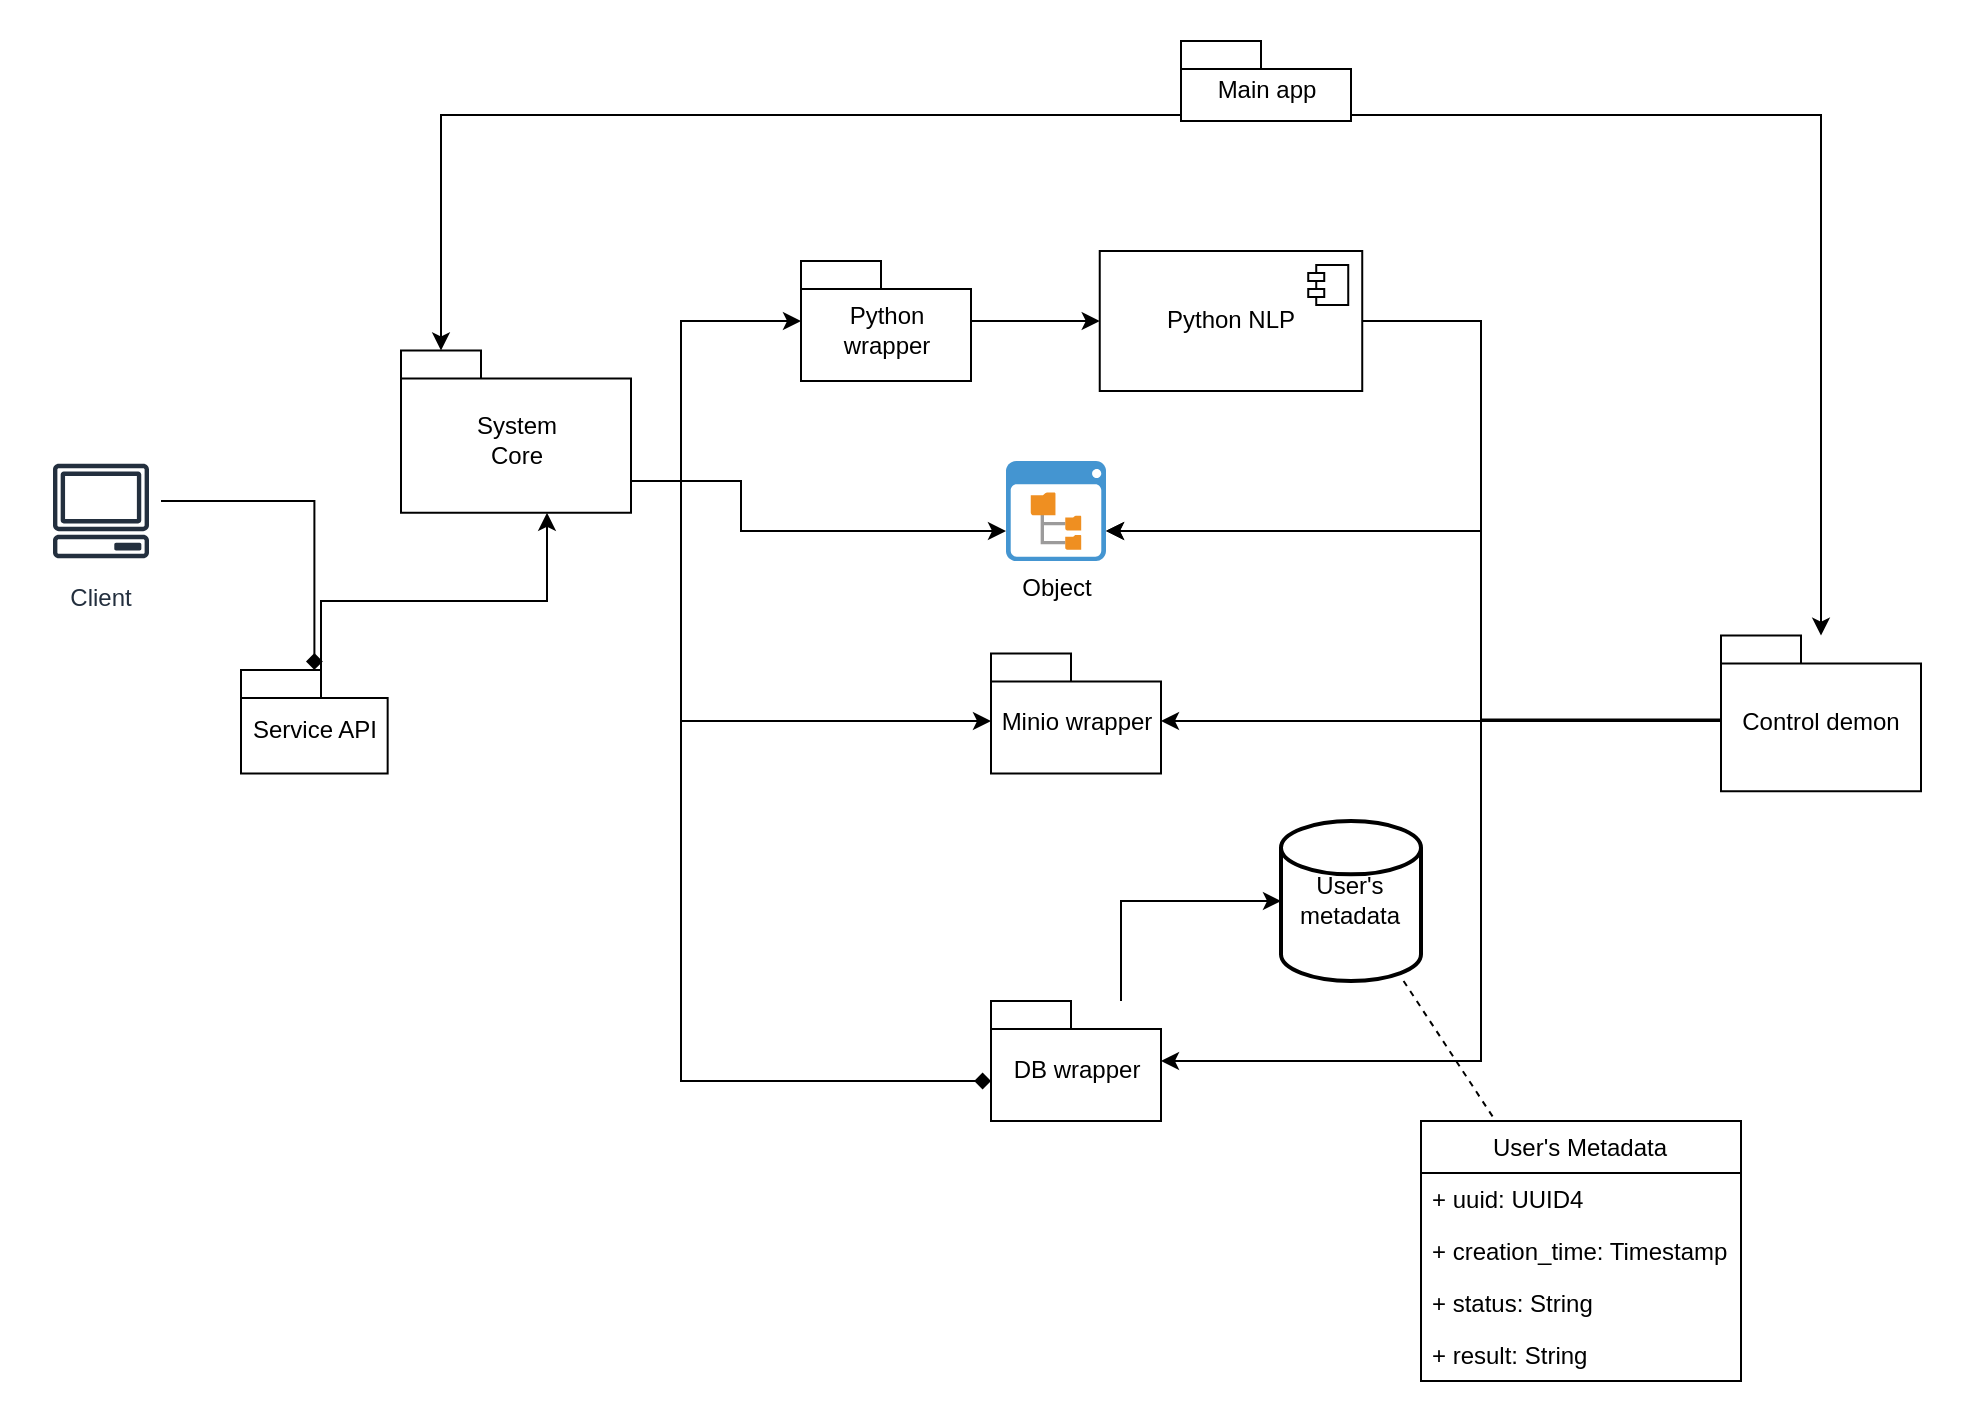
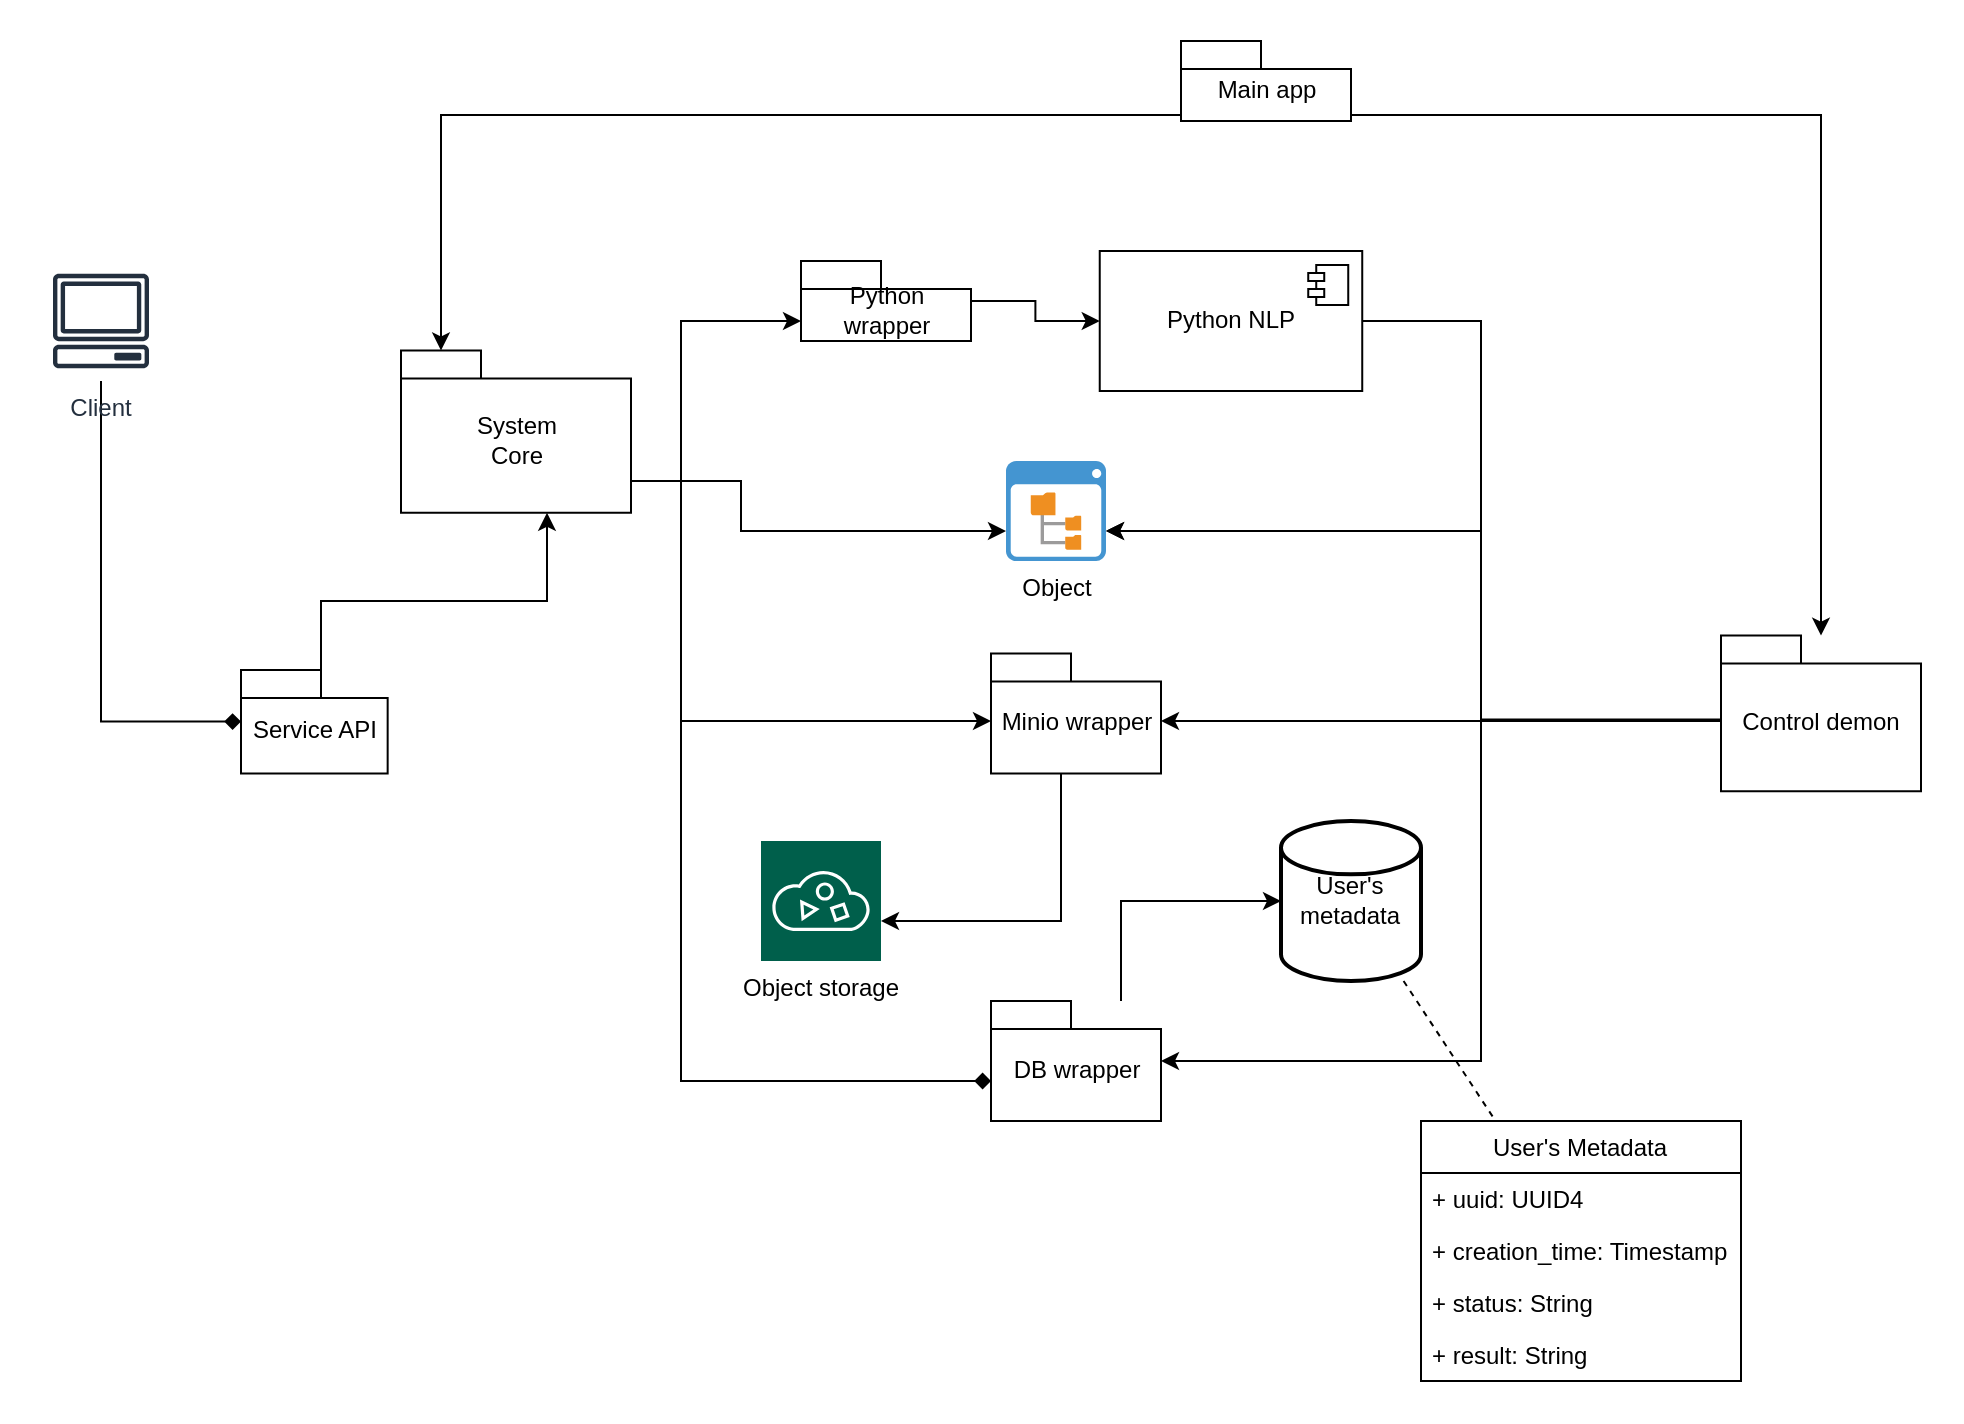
node "Python wrapper": size 170x120 -> 170x80
node "Client": moved (101, 511) -> (101, 321)
node "Object storage": added
edge "Minio wrapper" -> "Object storage": added
